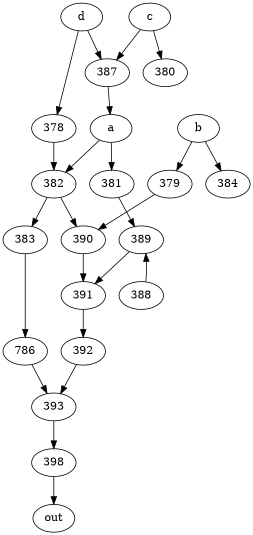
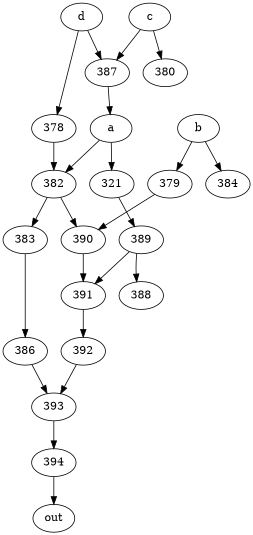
node "381": label "381" -> "321"
edge "388" -> "389": reversed
node "786": label "786" -> "386"
node "398": label "398" -> "394"
